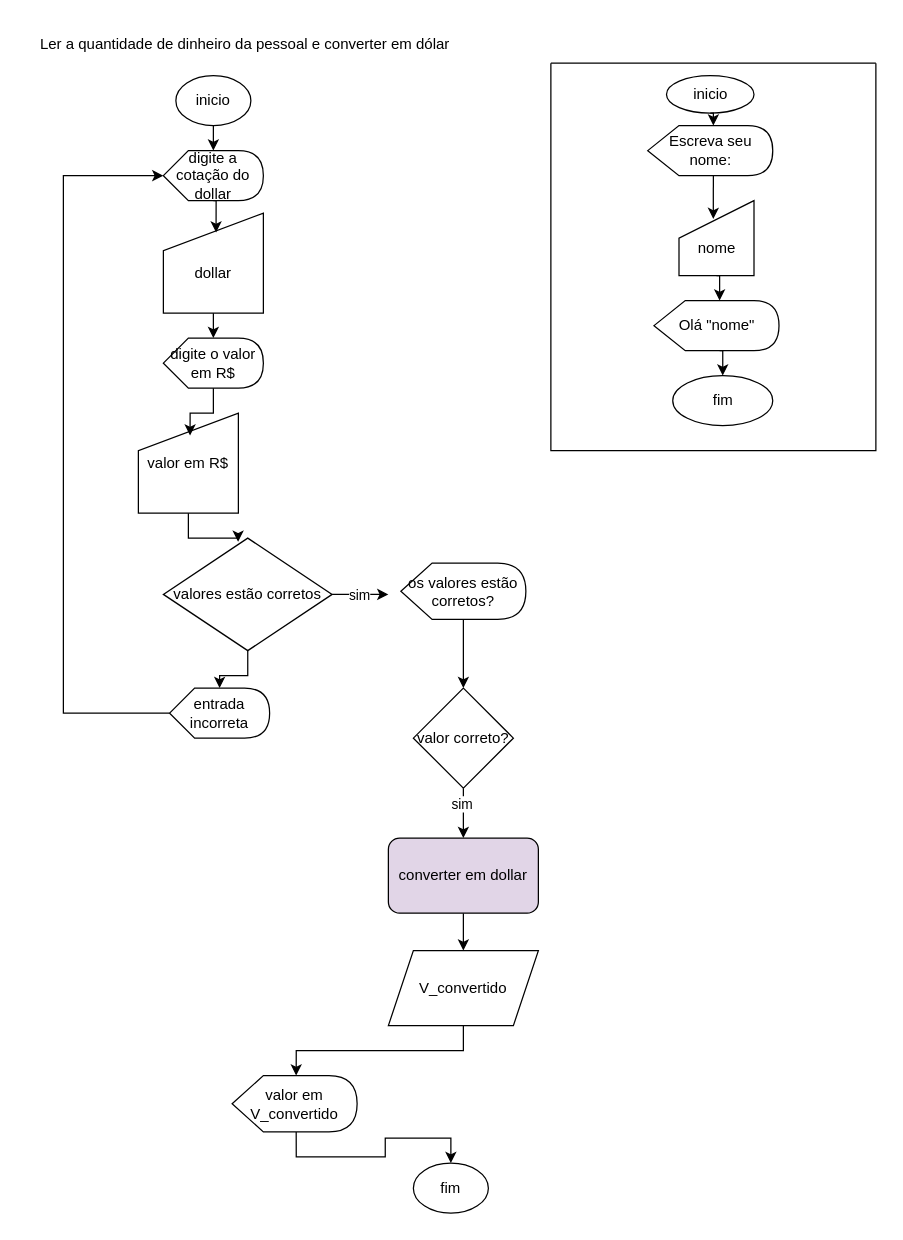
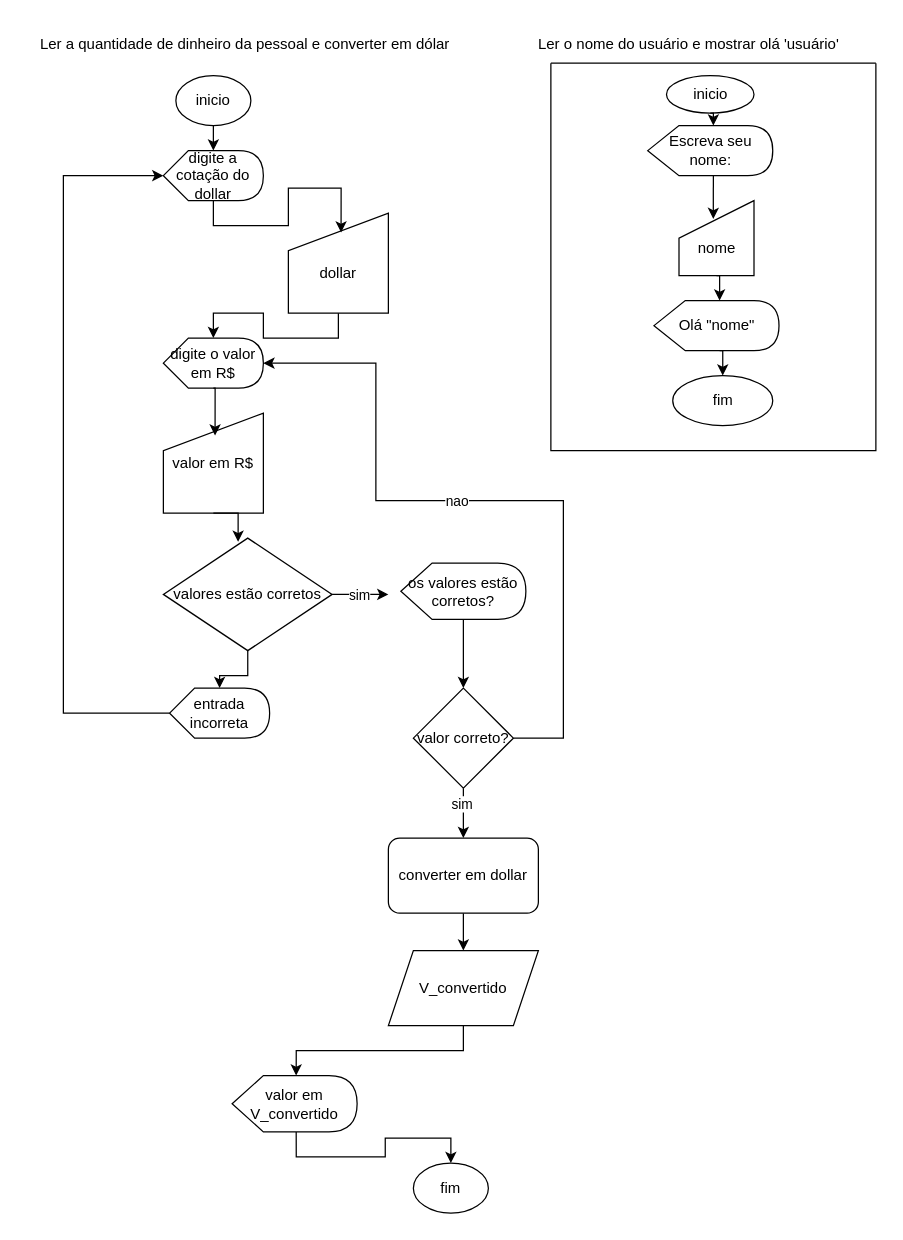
node "Ler o nome do usuário e mostrar olá 'usuário'": added
node "dollar": moved (213, 263) -> (338, 263)
node "valor em R$": moved (188, 463) -> (213, 463)
edge "valor correto?" -> "digite o valor em R$": added, label "nao"
node "converter em dollar": fillcolor #e1d5e7 -> #ffffff
